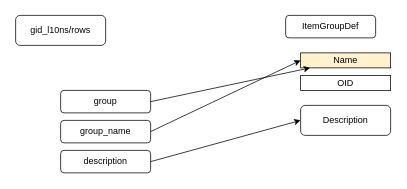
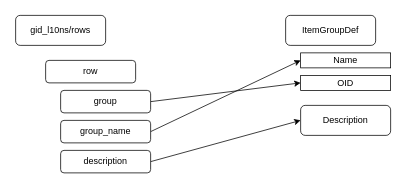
node "ItemGroupDef": size 90x23 -> 90x30
node "Name": fillcolor #fff2cc -> #ffffff
node "row": added
edge "group" -> "Name": now "group" -> "OID"
